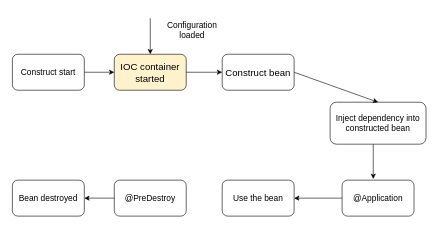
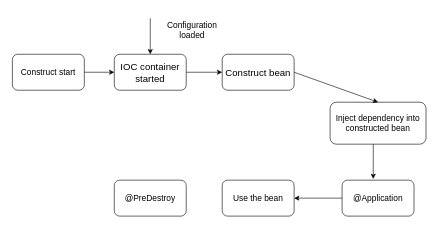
node "IOC container started": fillcolor #fff2cc -> #ffffff
node "Bean destroyed": removed
edge "@PreDestroy" -> "Bean destroyed": removed
